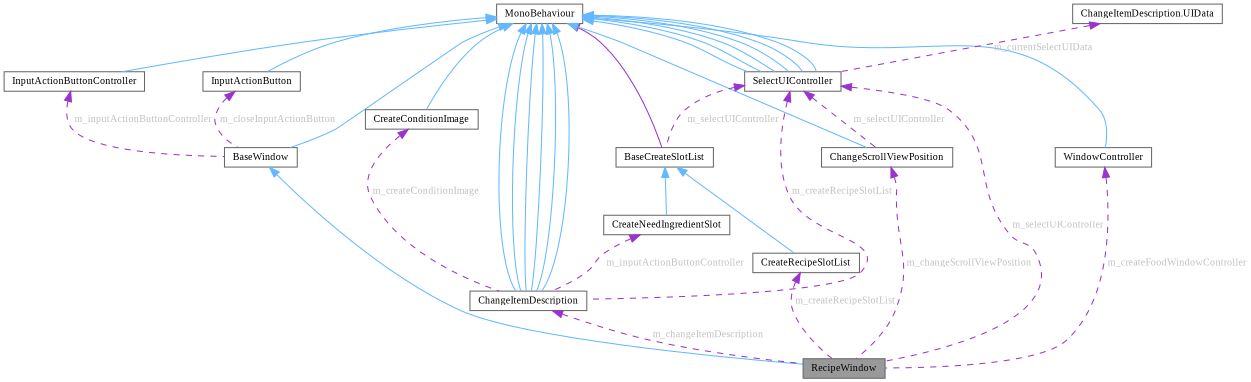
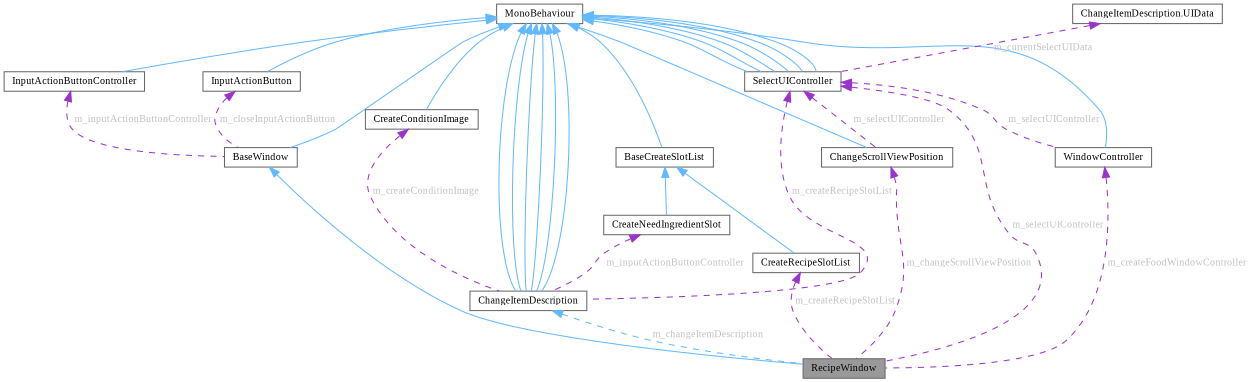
edge "BaseCreateSlotList" -> "MonoBehaviour": color darkorchid3 -> steelblue1
edge "BaseCreateSlotList" -> "SelectUIController": now "WindowController" -> "SelectUIController"
edge "RecipeWindow" -> "ChangeItemDescription": color darkorchid3 -> steelblue1
